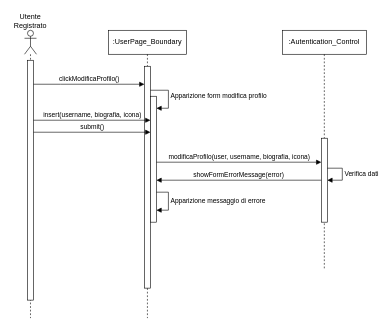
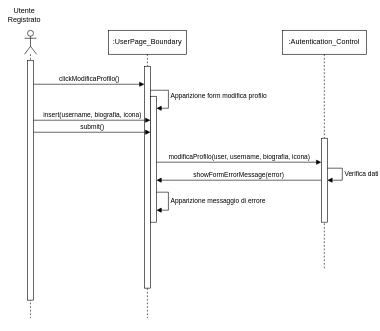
node "Utente Registrato": moved (30, 21) -> (24, 15)
